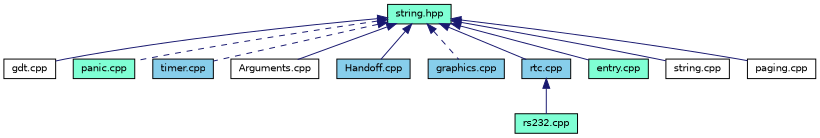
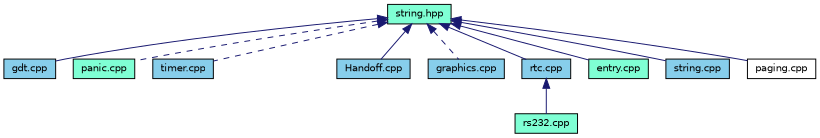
node "gdt.cpp": fillcolor white -> skyblue
node "Arguments.cpp": removed
node "string.cpp": fillcolor white -> skyblue
